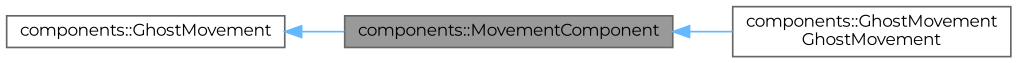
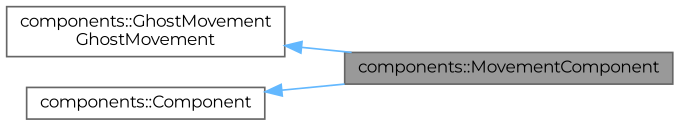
node "components::GhostMovement": label "components::GhostMovement" -> "components::Component"
edge "components::GhostMovement GhostMovement" -> "components::MovementComponent": reversed
